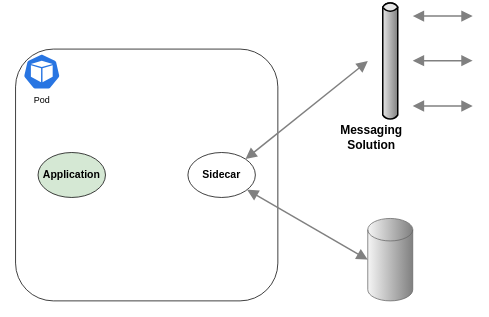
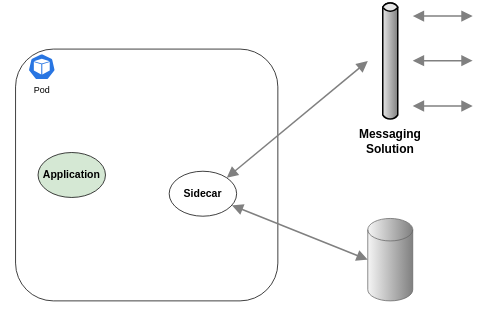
node "Pod": size 38x36 -> 38x26
node "Messaging Solution": moved (372, 138) -> (390, 141)
node "Sidecar": moved (222, 175) -> (203, 194)
